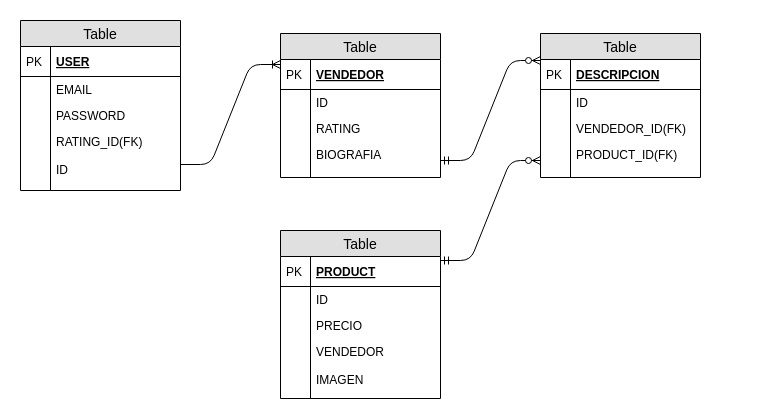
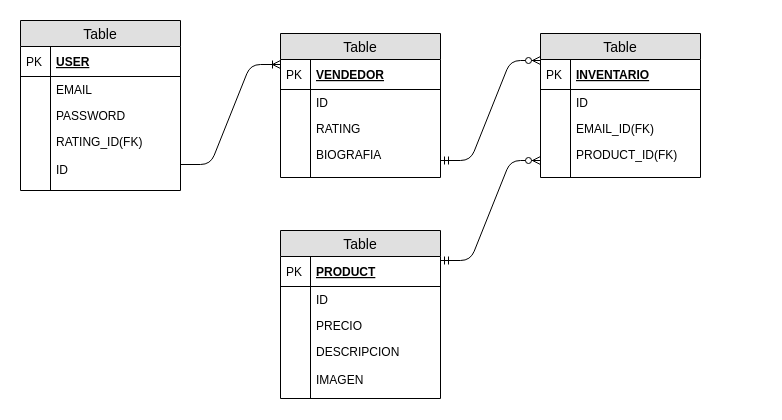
node "DESCRIPCION": label "DESCRIPCION" -> "INVENTARIO"
node "VENDEDOR_ID(FK)": label "VENDEDOR_ID(FK)" -> "EMAIL_ID(FK)"
node "VENDEDOR IMAGEN": label "VENDEDOR IMAGEN" -> "DESCRIPCION IMAGEN"
